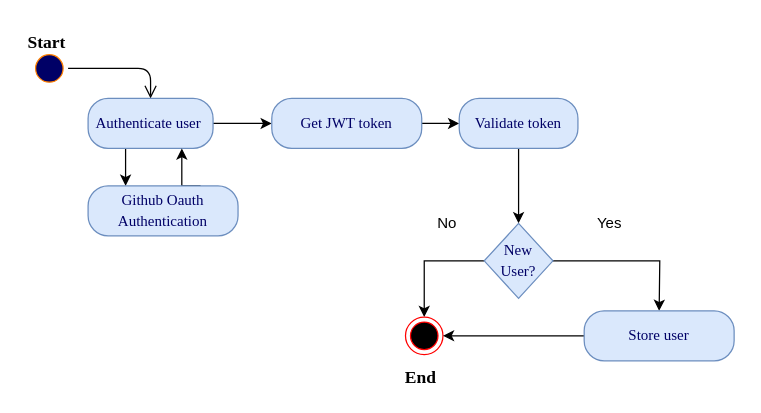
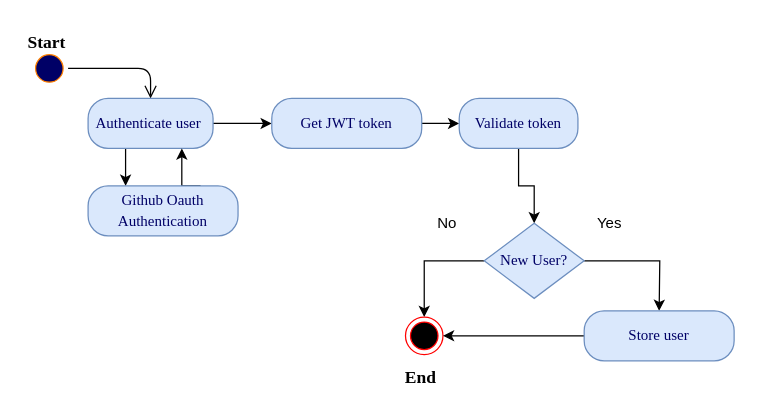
node "New User?": size 69x75 -> 100x75
